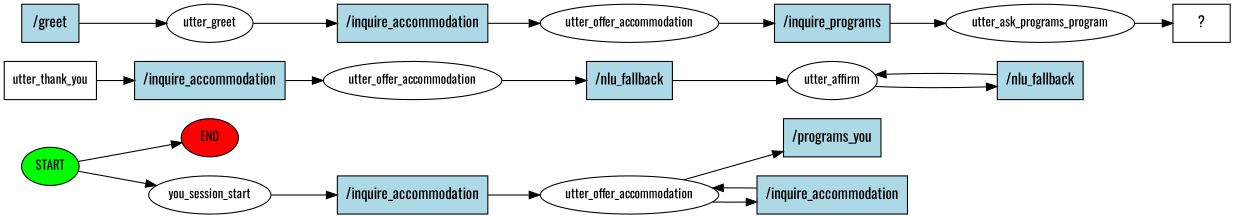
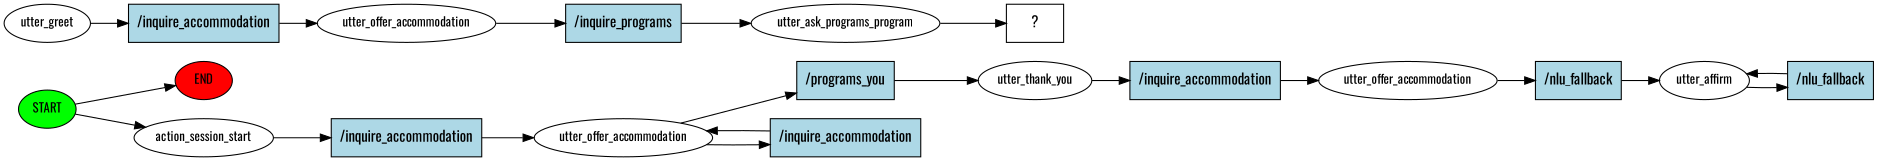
node "/greet": removed
node "utter_thank_you": shape box -> ellipse
edge "/programs_you" -> "utter_thank_you": added
node "you_session_start": label "you_session_start" -> "action_session_start"
